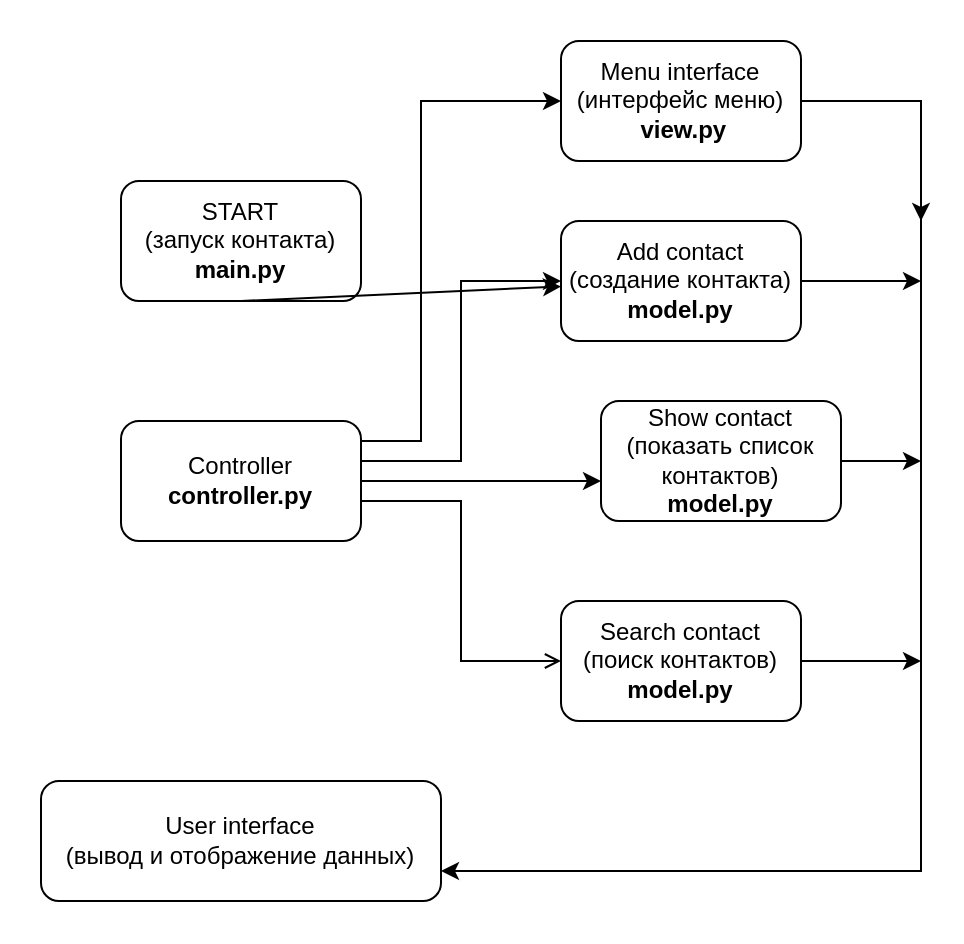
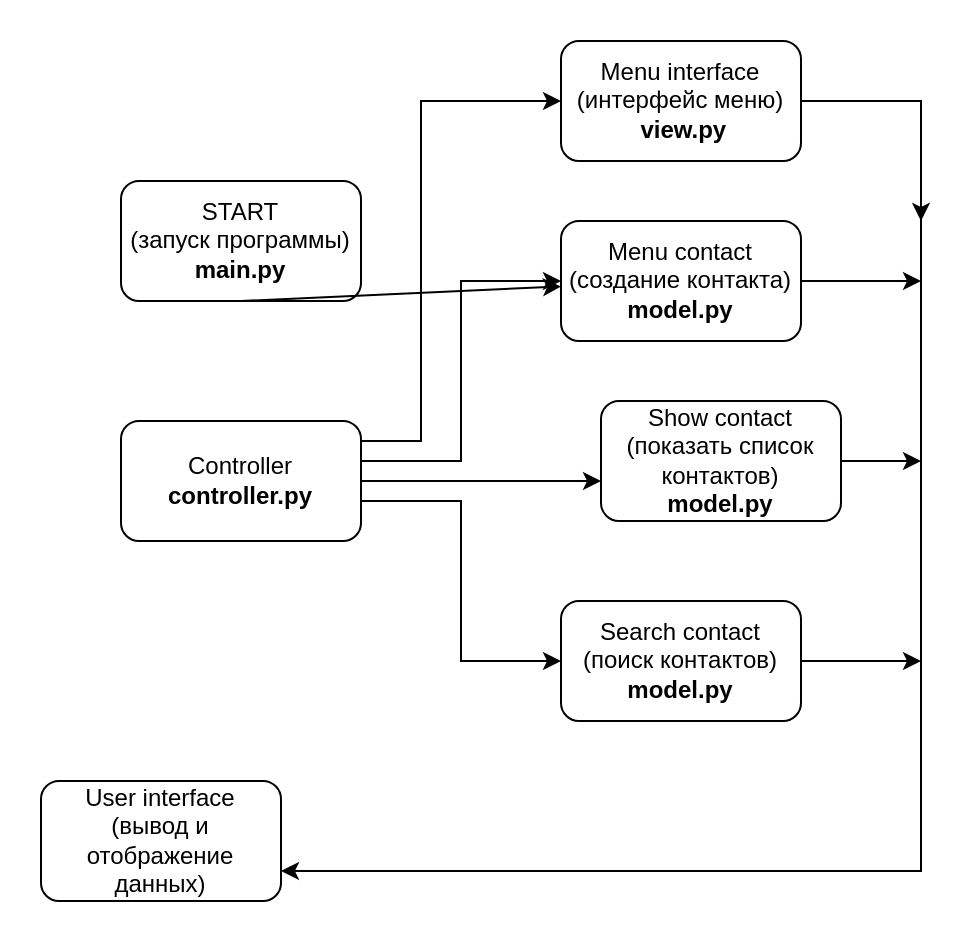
node "START (запуск контакта) main.py": label "START (запуск контакта) main.py" -> "START (запуск программы) main.py"
node "Add contact (создание контакта) model.py": label "Add contact (создание контакта) model.py" -> "Menu contact (создание контакта) model.py"
edge "Controller controller.py" -> "Search contact (поиск контактов) model.py": arrowhead open -> classic
node "User interface (вывод и отображение данных)": size 400x120 -> 240x120
